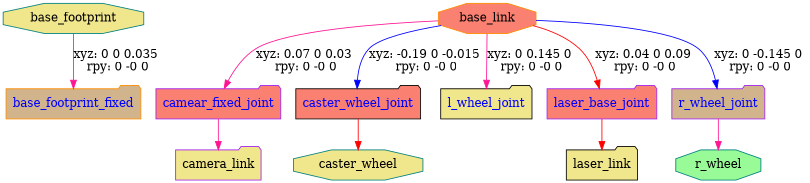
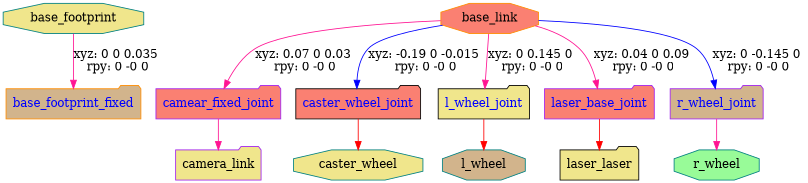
edge "base_link" -> "laser_base_joint": color red -> deeppink
node "l_wheel": added
node "laser_link": label "laser_link" -> "laser_laser"
